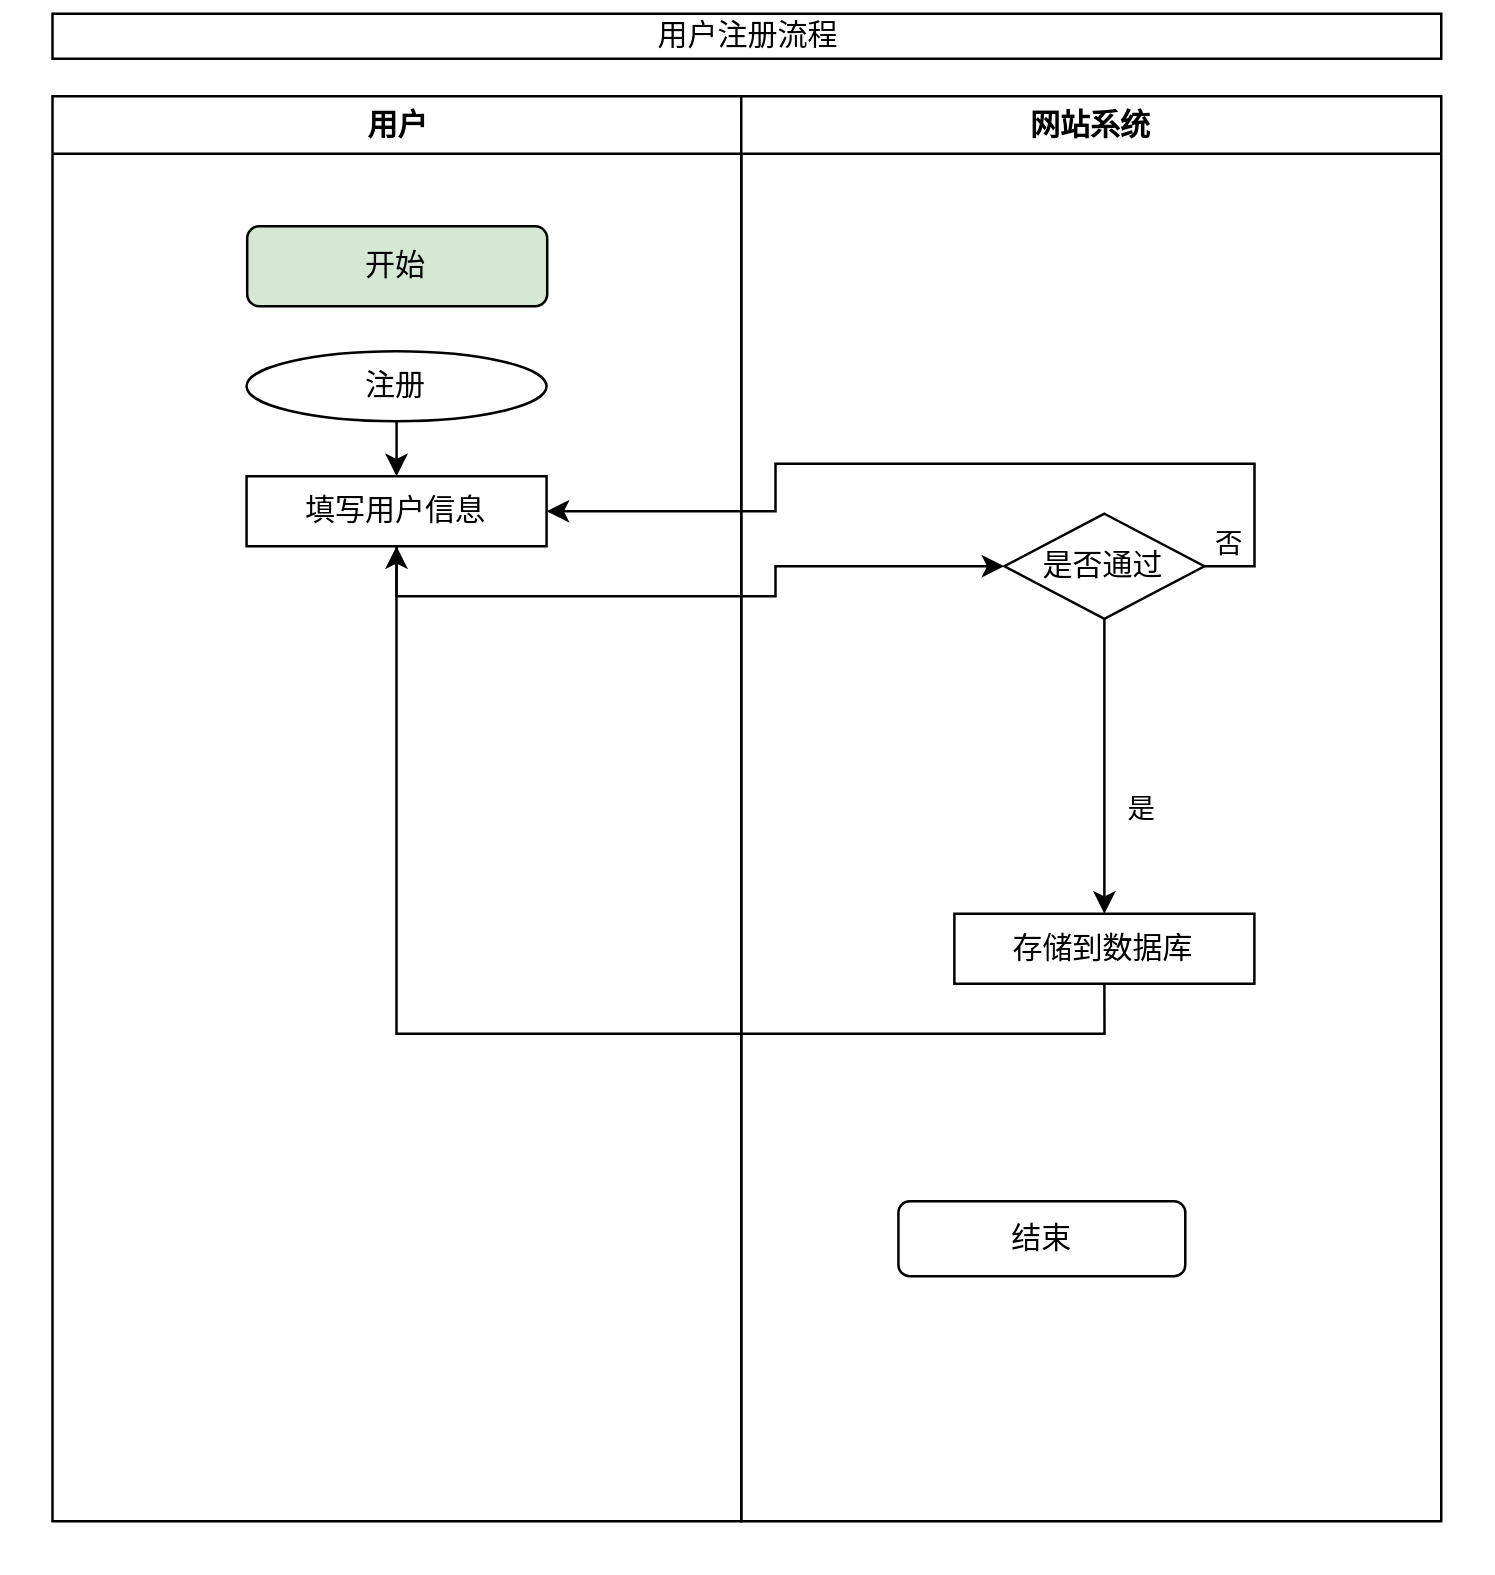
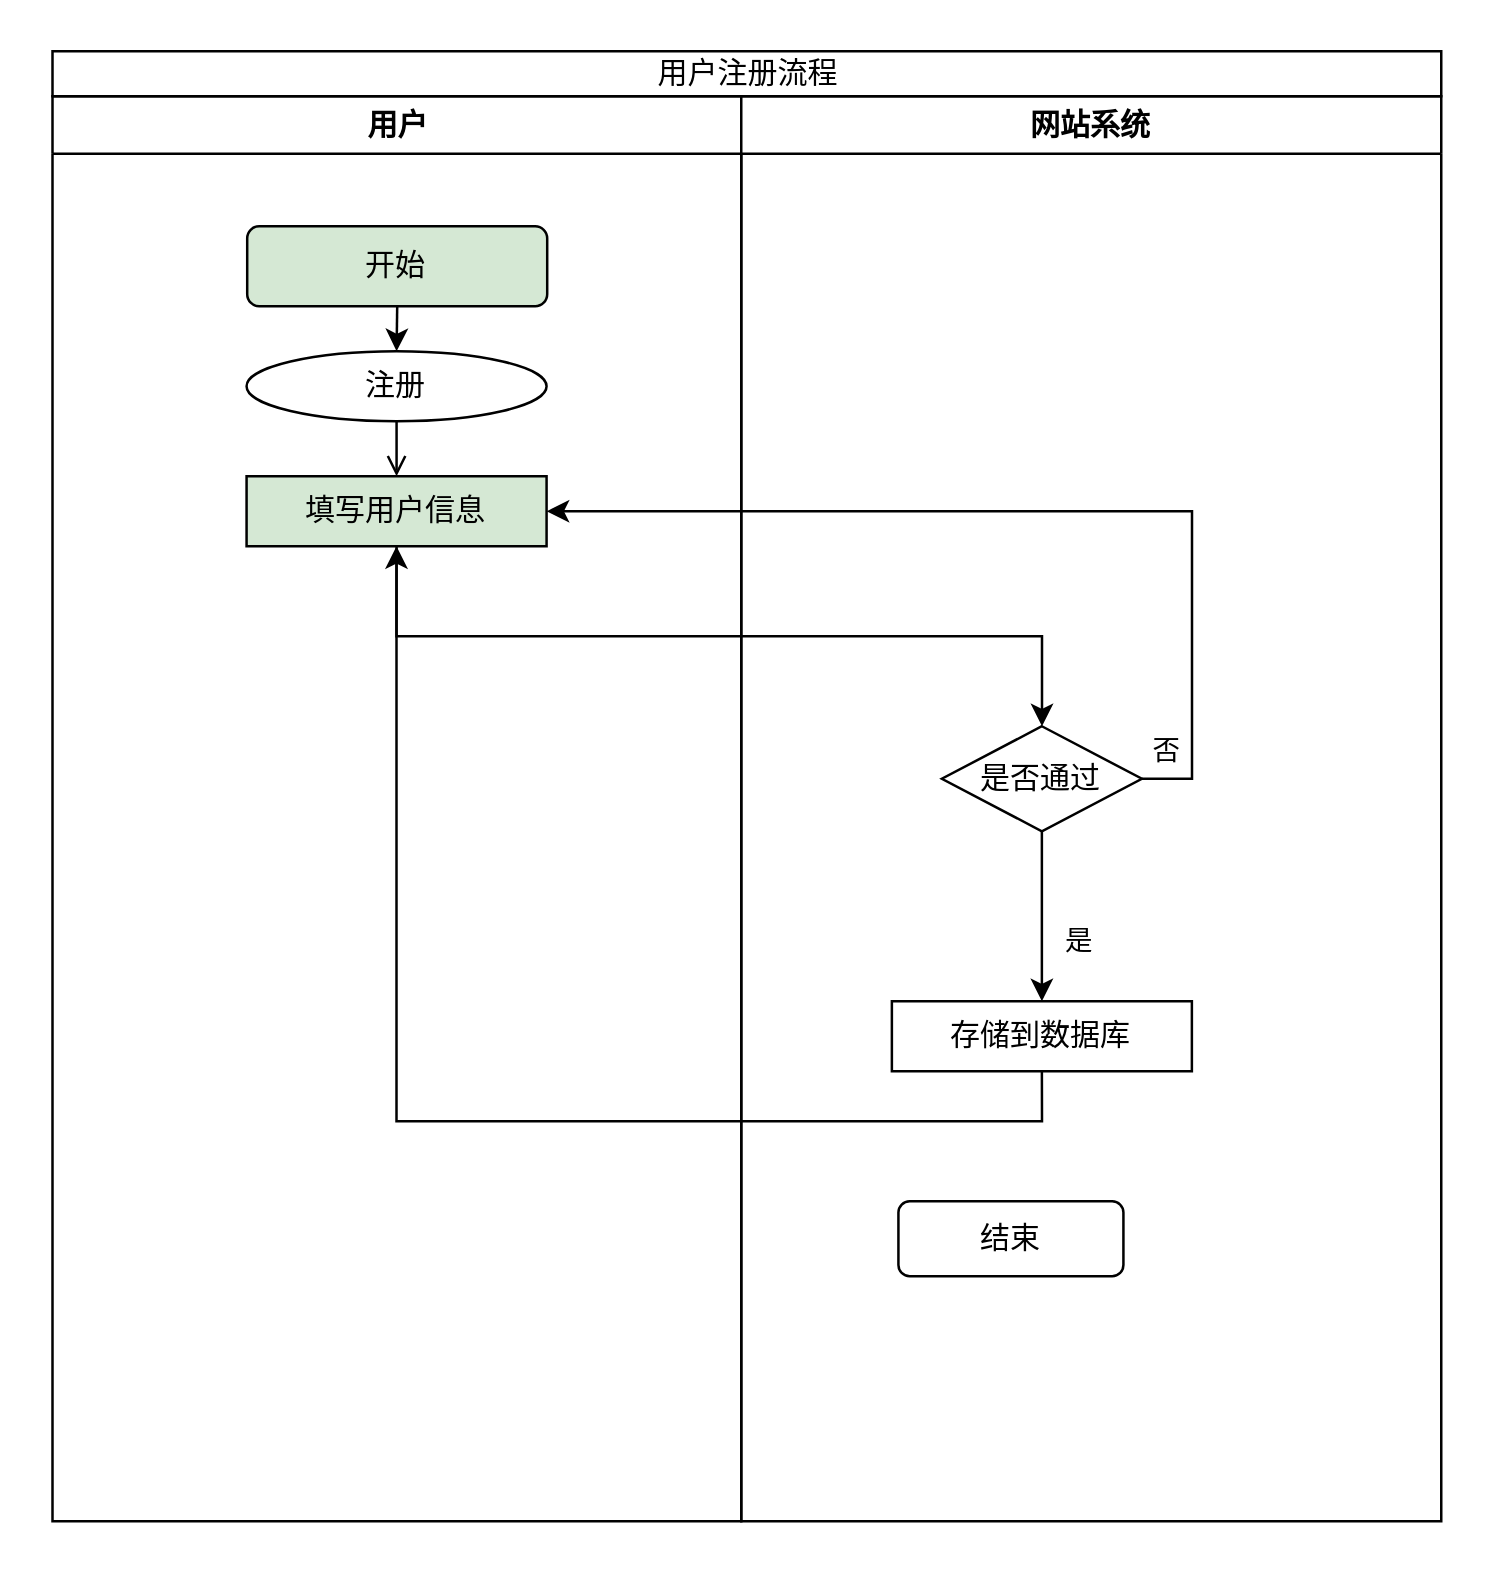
node "用户注册流程": moved (747, 36) -> (747, 74)
edge "开始" -> "注册": added
edge "注册" -> "填写用户信息": arrowhead classic -> open
node "填写用户信息": fillcolor #ffffff -> #d5e8d4
node "是否通过": moved (1104, 566) -> (1042, 779)
node "存储到数据库": moved (1104, 949) -> (1042, 1036)
node "结束": size 287x75 -> 225x75
